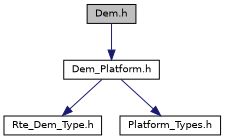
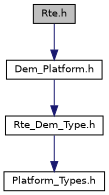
node "Dem.h": label "Dem.h" -> "Rte.h"
edge "Dem_Platform.h" -> "Platform_Types.h": now "Rte_Dem_Type.h" -> "Platform_Types.h"
